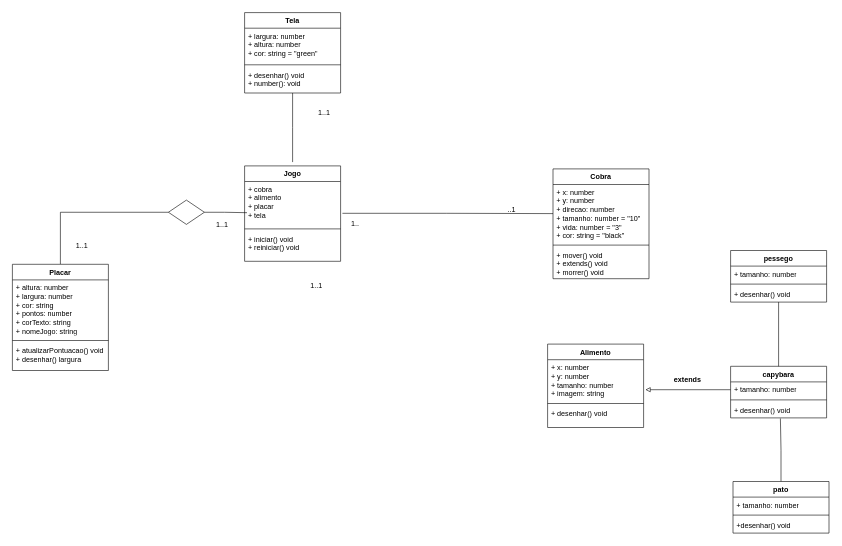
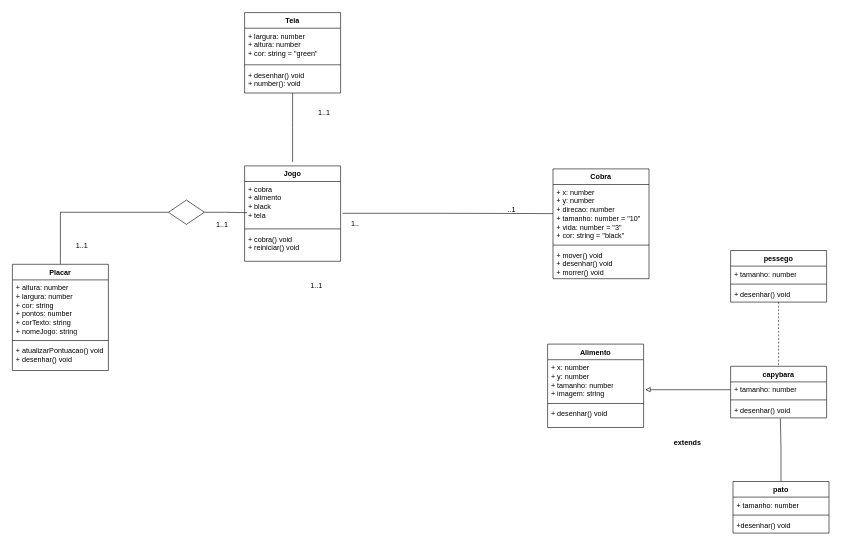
node "+ cobra + alimento + placar + tela": label "+ cobra + alimento + placar + tela" -> "+ cobra + alimento + black + tela"
node "+ iniciar() void + reiniciar() void": label "+ iniciar() void + reiniciar() void" -> "+ cobra() void + reiniciar() void"
node "+ mover() void + extends() void + morrer() void": label "+ mover() void + extends() void + morrer() void" -> "+ mover() void + desenhar() void + morrer() void"
edge "pessego" -- "capybara": style solid -> dashed
node "+ atualizarPontuacao() void + desenhar() largura": label "+ atualizarPontuacao() void + desenhar() largura" -> "+ atualizarPontuacao() void + desenhar() void"
node "extends": moved (687, 380) -> (687, 443)
